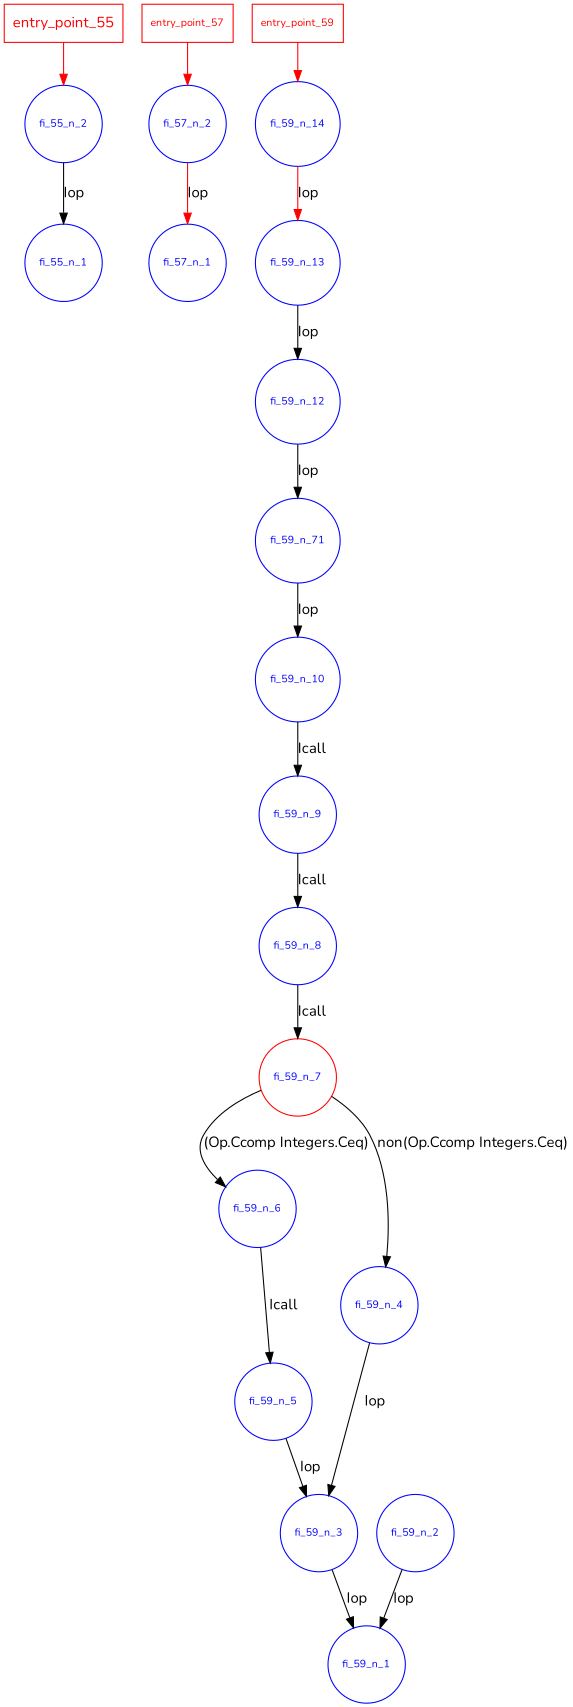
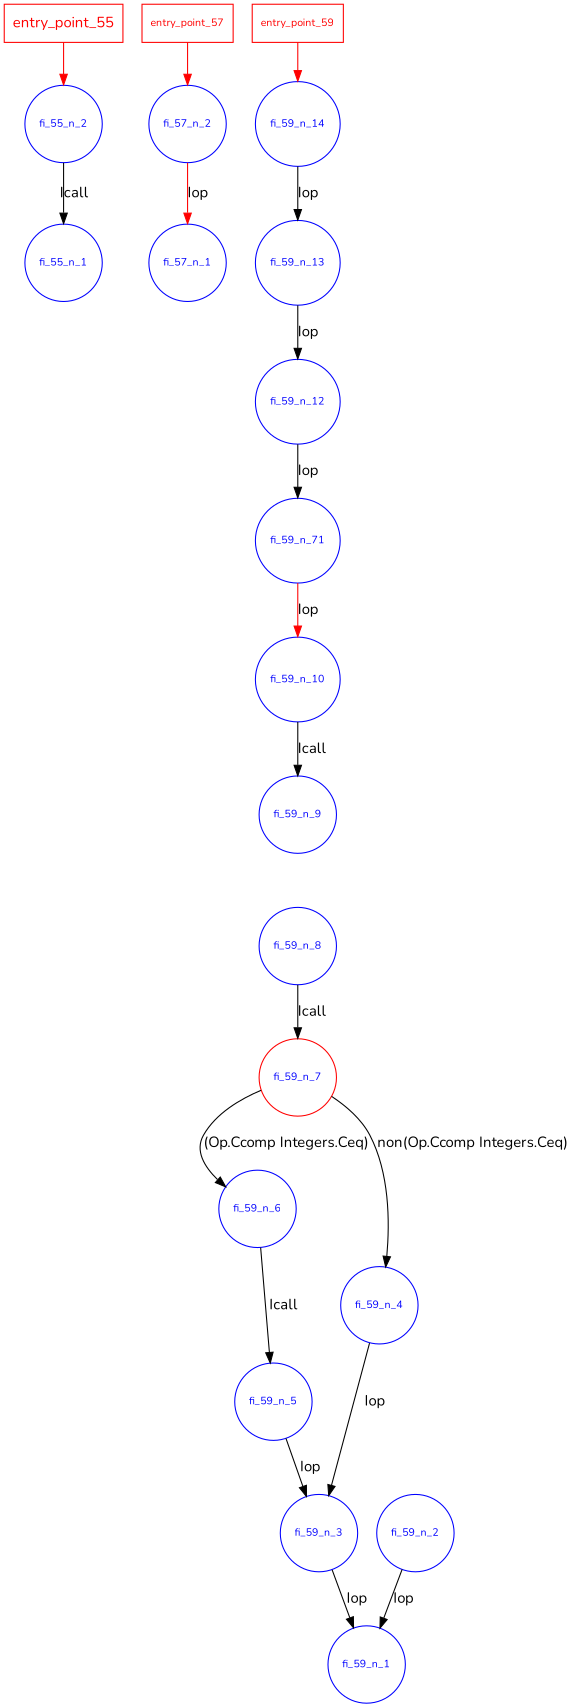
edge "fi_59_n_14" -- "fi_59_n_13": color red -> black
edge "fi_55_n_2" -- "fi_55_n_1": label "Iop  " -> "Icall  "
edge "fi_59_n_71" -- "fi_59_n_10": color black -> red
edge "fi_59_n_9" -- "fi_59_n_8": removed, label "Icall"
